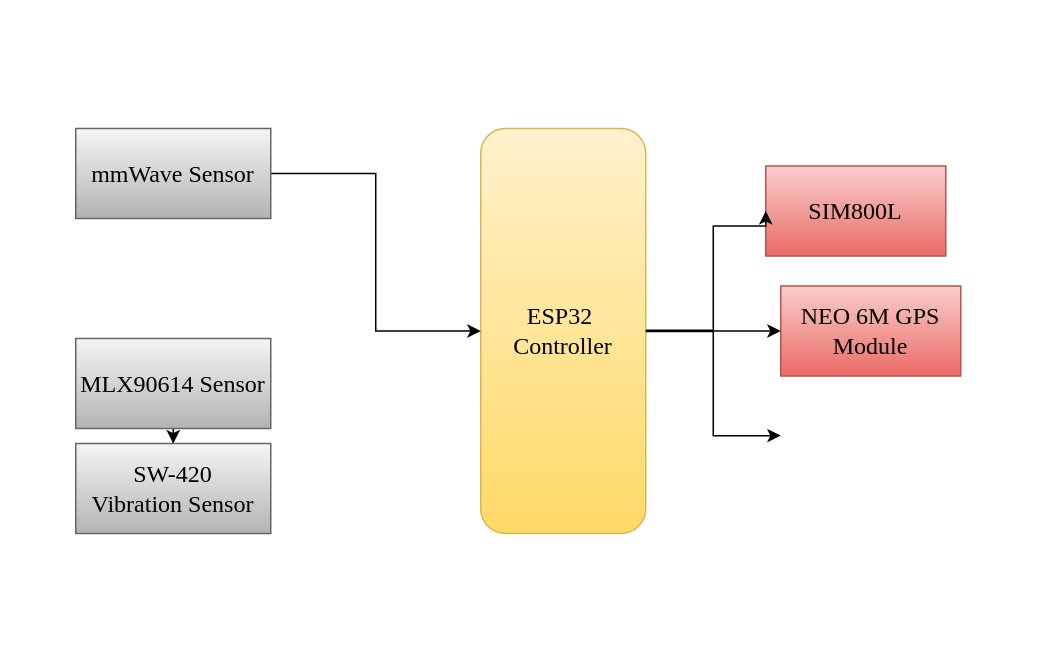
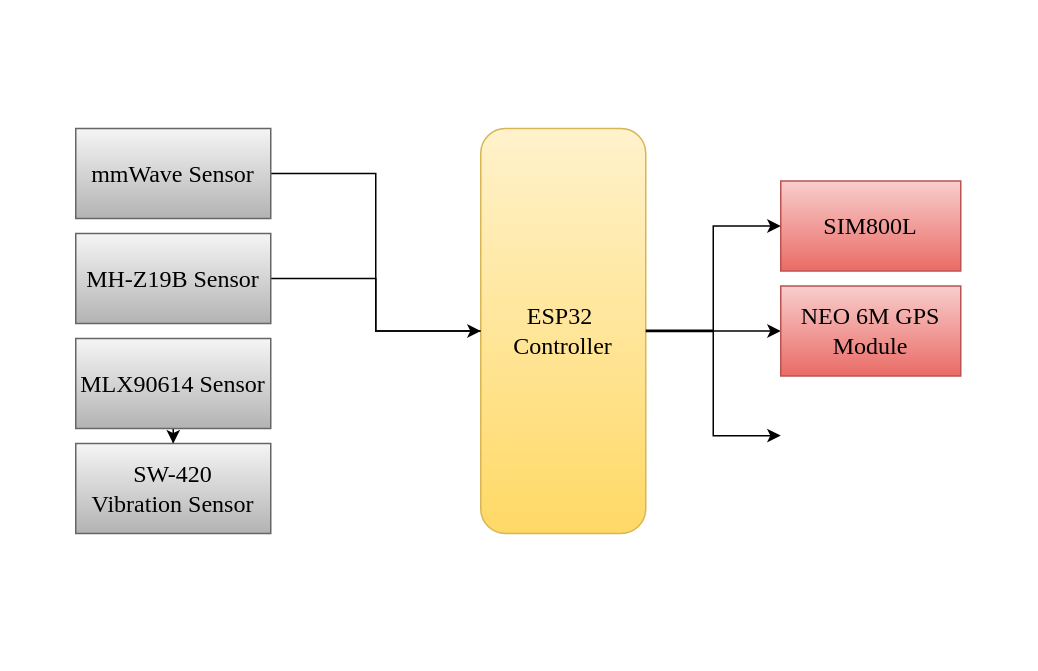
node "SIM800L": moved (856, 211) -> (871, 226)
edge "mmWave Sensor" -> "ESP32 Controller": arrowhead classic -> none
node "MH-Z19B Sensor": added
edge "MH-Z19B Sensor" -> "ESP32 Controller": added
